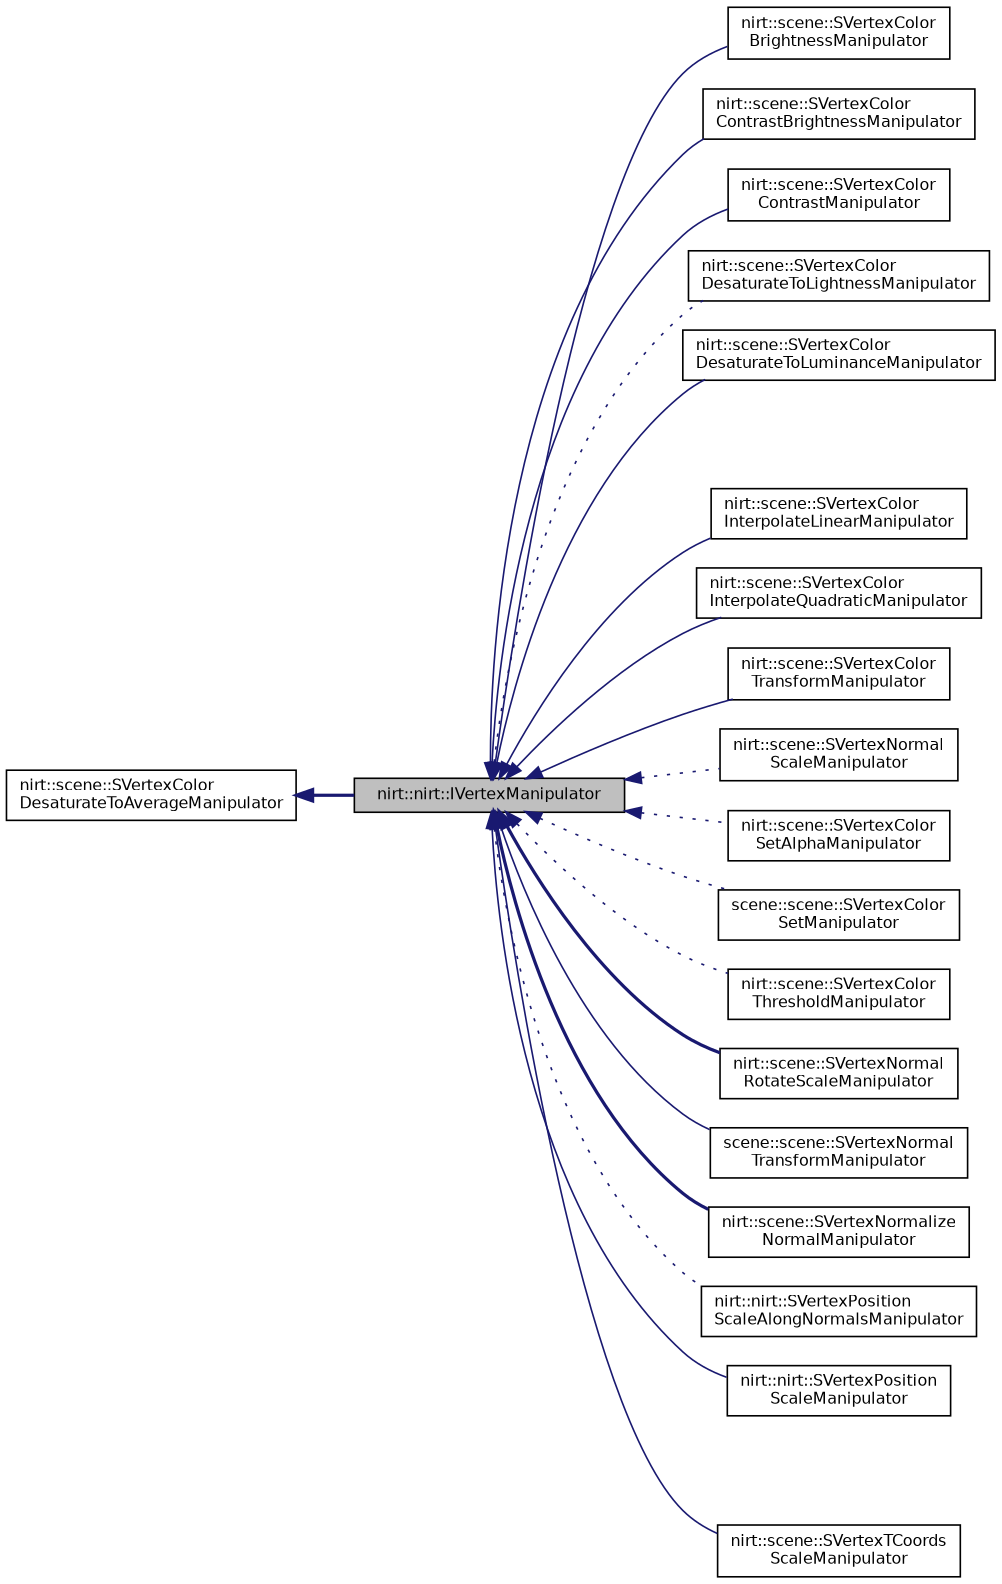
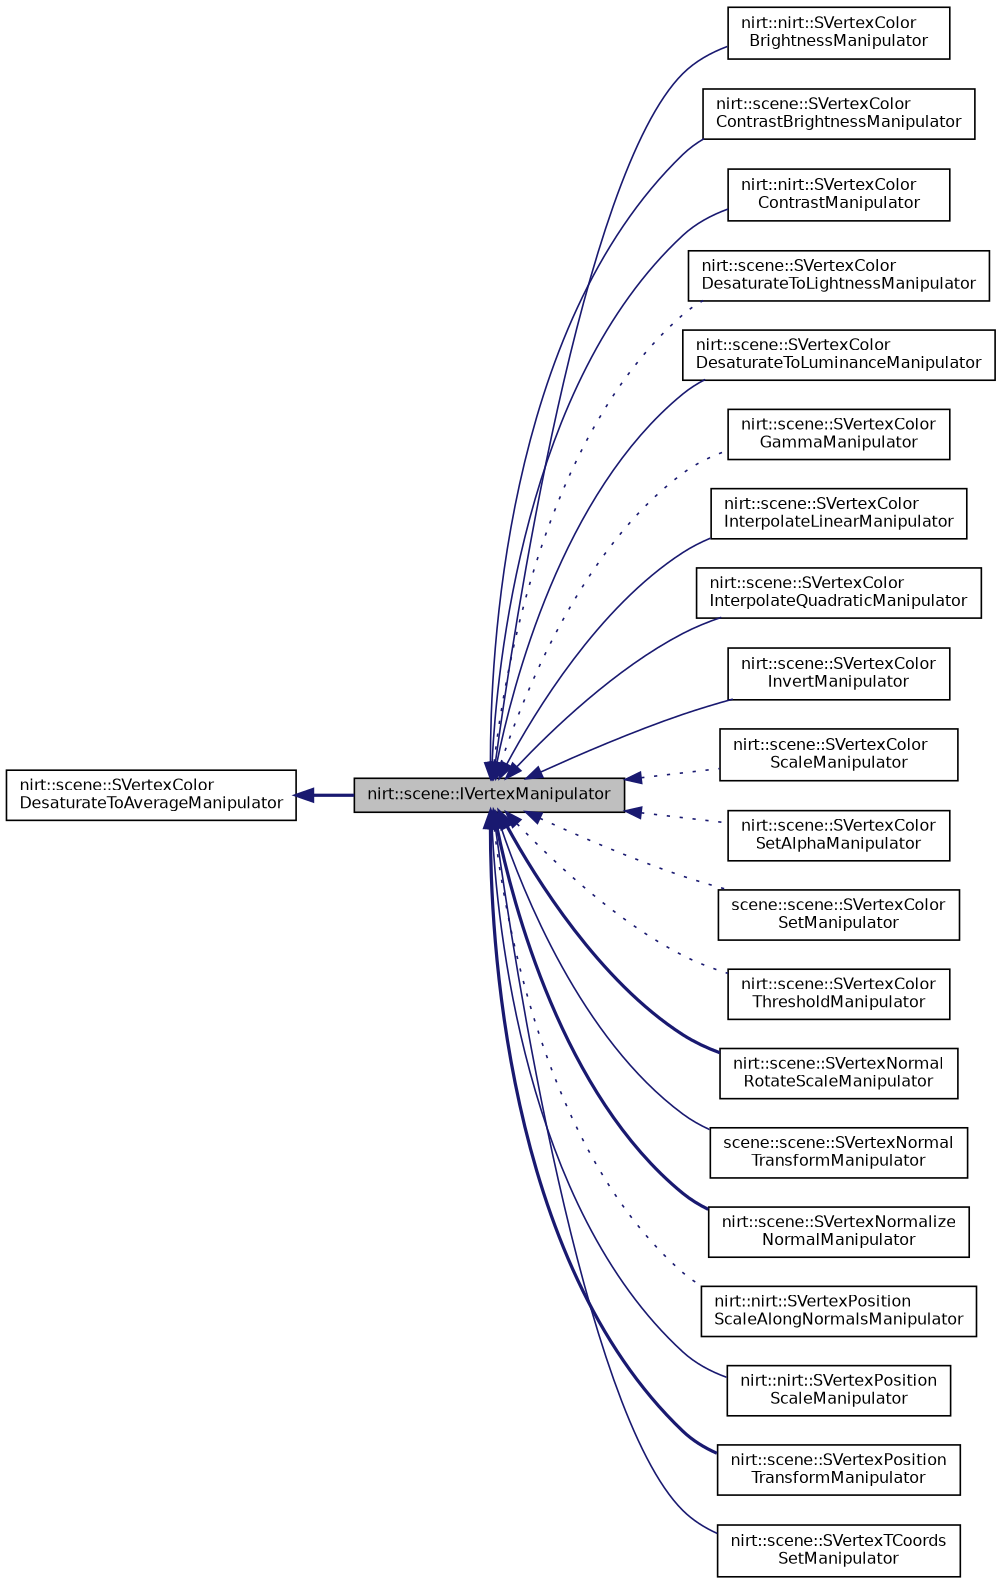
node "nirt::scene::SVertexColor BrightnessManipulator": label "nirt::scene::SVertexColor BrightnessManipulator" -> "nirt::nirt::SVertexColor BrightnessManipulator"
node "nirt::scene::SVertexColor ContrastManipulator": label "nirt::scene::SVertexColor ContrastManipulator" -> "nirt::nirt::SVertexColor ContrastManipulator"
node "nirt::scene::SVertexColor GammaManipulator": added
node "nirt::scene::SVertexColor TransformManipulator": label "nirt::scene::SVertexColor TransformManipulator" -> "nirt::scene::SVertexColor InvertManipulator"
node "nirt::scene::SVertexNormal ScaleManipulator": label "nirt::scene::SVertexNormal ScaleManipulator" -> "nirt::scene::SVertexColor ScaleManipulator"
node "nirt::nirt::IVertexManipulator": label "nirt::nirt::IVertexManipulator" -> "nirt::scene::IVertexManipulator"
node "nirt::scene::SVertexPosition TransformManipulator": added
node "nirt::scene::SVertexTCoords ScaleManipulator": label "nirt::scene::SVertexTCoords ScaleManipulator" -> "nirt::scene::SVertexTCoords SetManipulator"
